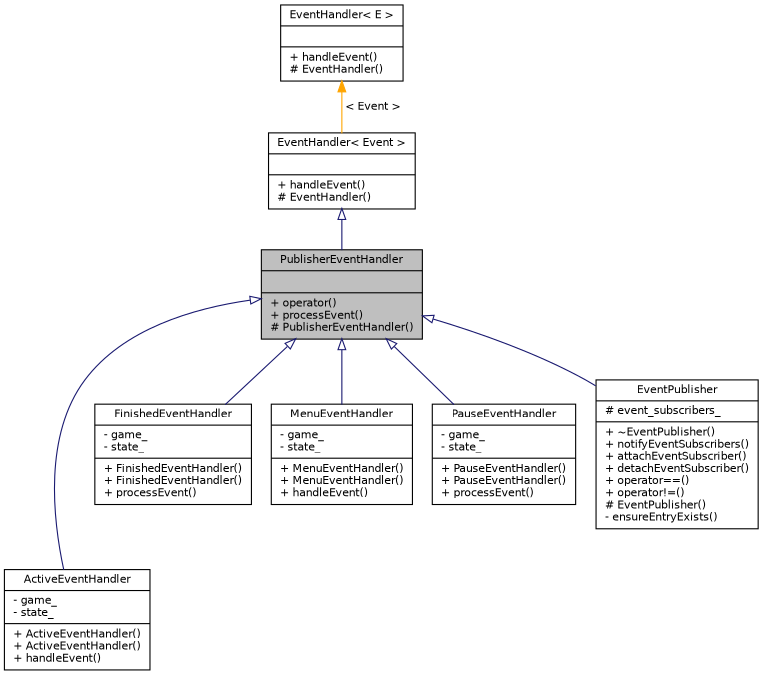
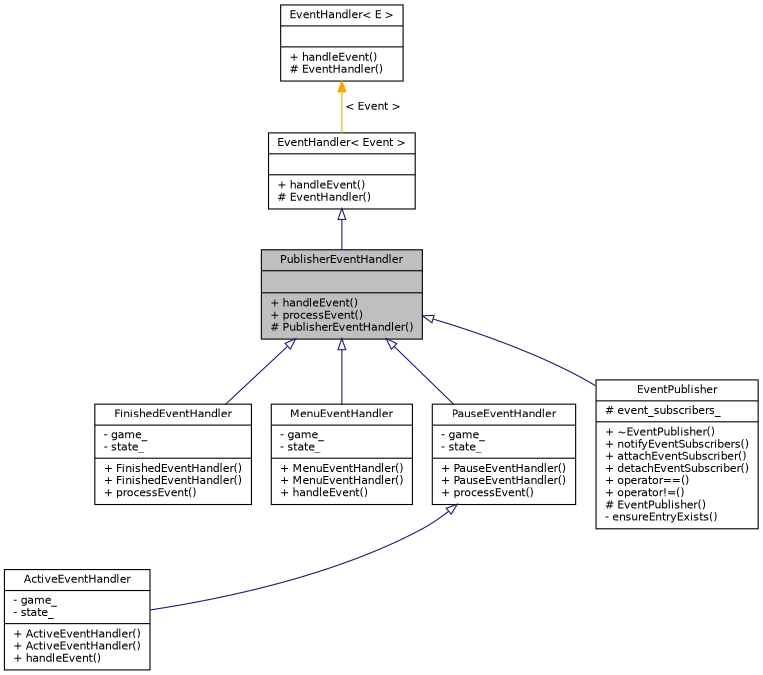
node "PublisherEventHandler": text "+ operator()" -> "+ handleEvent()"
edge "ActiveEventHandler" -> "PublisherEventHandler": now "ActiveEventHandler" -> "PauseEventHandler"
